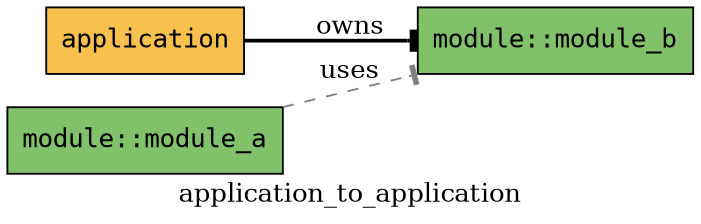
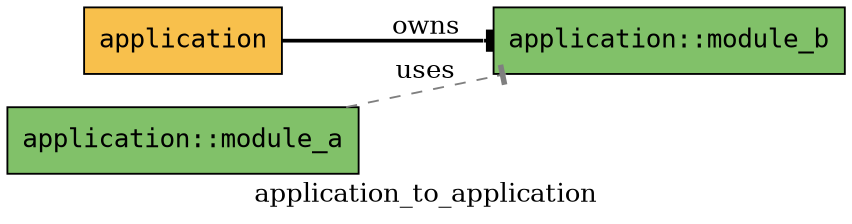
node "module::module_b": label "module::module_b" -> "application::module_b"
node "module::module_a": label "module::module_a" -> "application::module_a"
